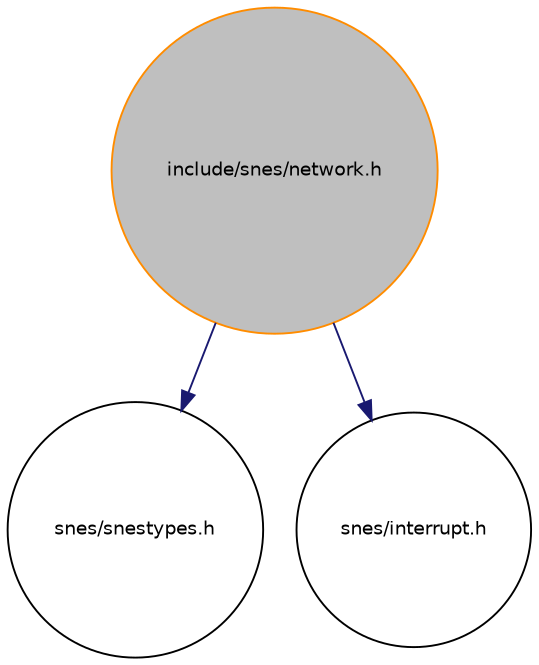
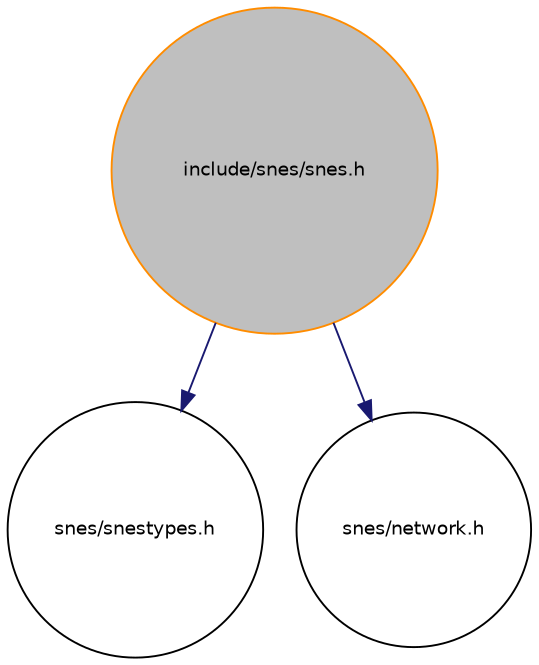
node "include/snes/network.h": label "include/snes/network.h" -> "include/snes/snes.h"
node "snes/interrupt.h": label "snes/interrupt.h" -> "snes/network.h"
